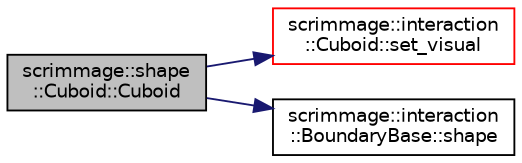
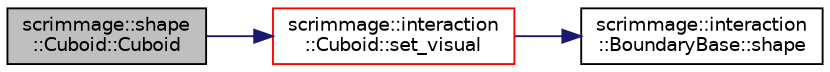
edge "scrimmage::shape ::Cuboid::Cuboid" -> "scrimmage::interaction ::BoundaryBase::shape": now "scrimmage::interaction ::Cuboid::set_visual" -> "scrimmage::interaction ::BoundaryBase::shape"
